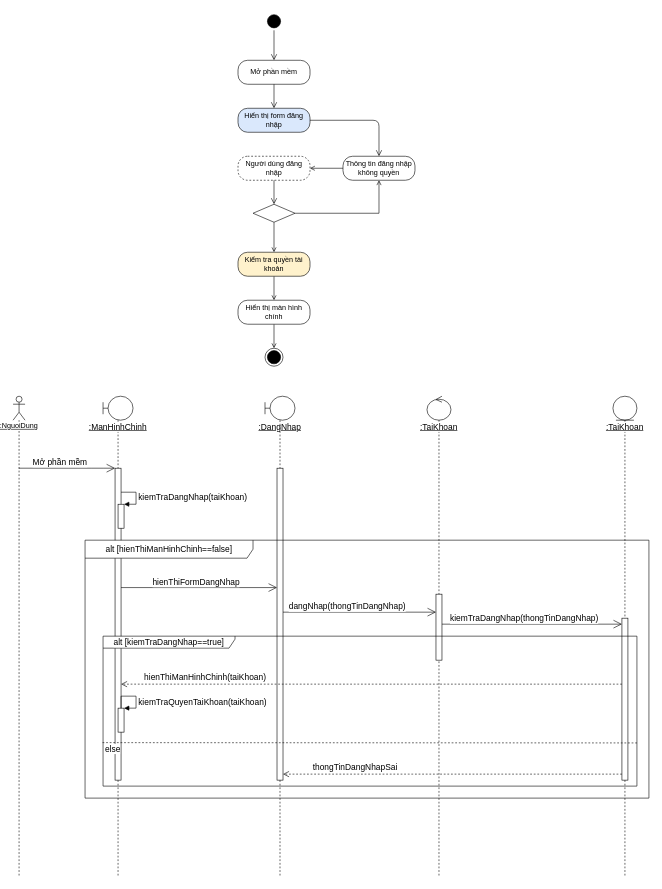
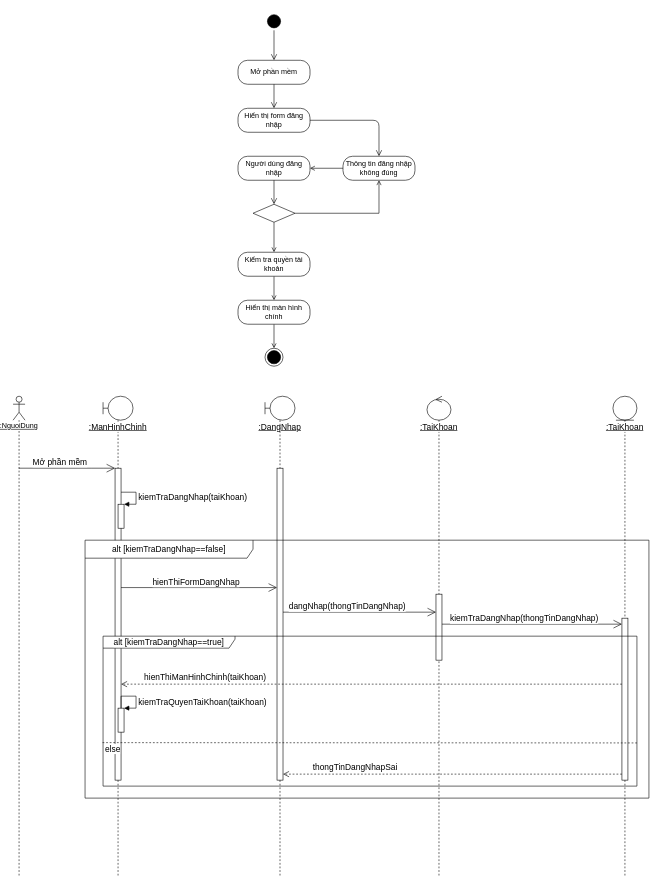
node "Hiển thị form đăng nhập": fillcolor #dae8fc -> #ffffff
node "Người dùng đăng nhập": style dashed -> solid
node "Thông tin đăng nhập không quyền": label "Thông tin đăng nhập không quyền" -> "Thông tin đăng nhập không đúng"
node "Kiểm tra quyền tài khoản": fillcolor #fff2cc -> #ffffff
node "alt [hienThiManHinhChinh==false]": label "alt [hienThiManHinhChinh==false]" -> "alt [kiemTraDangNhap==false]"
